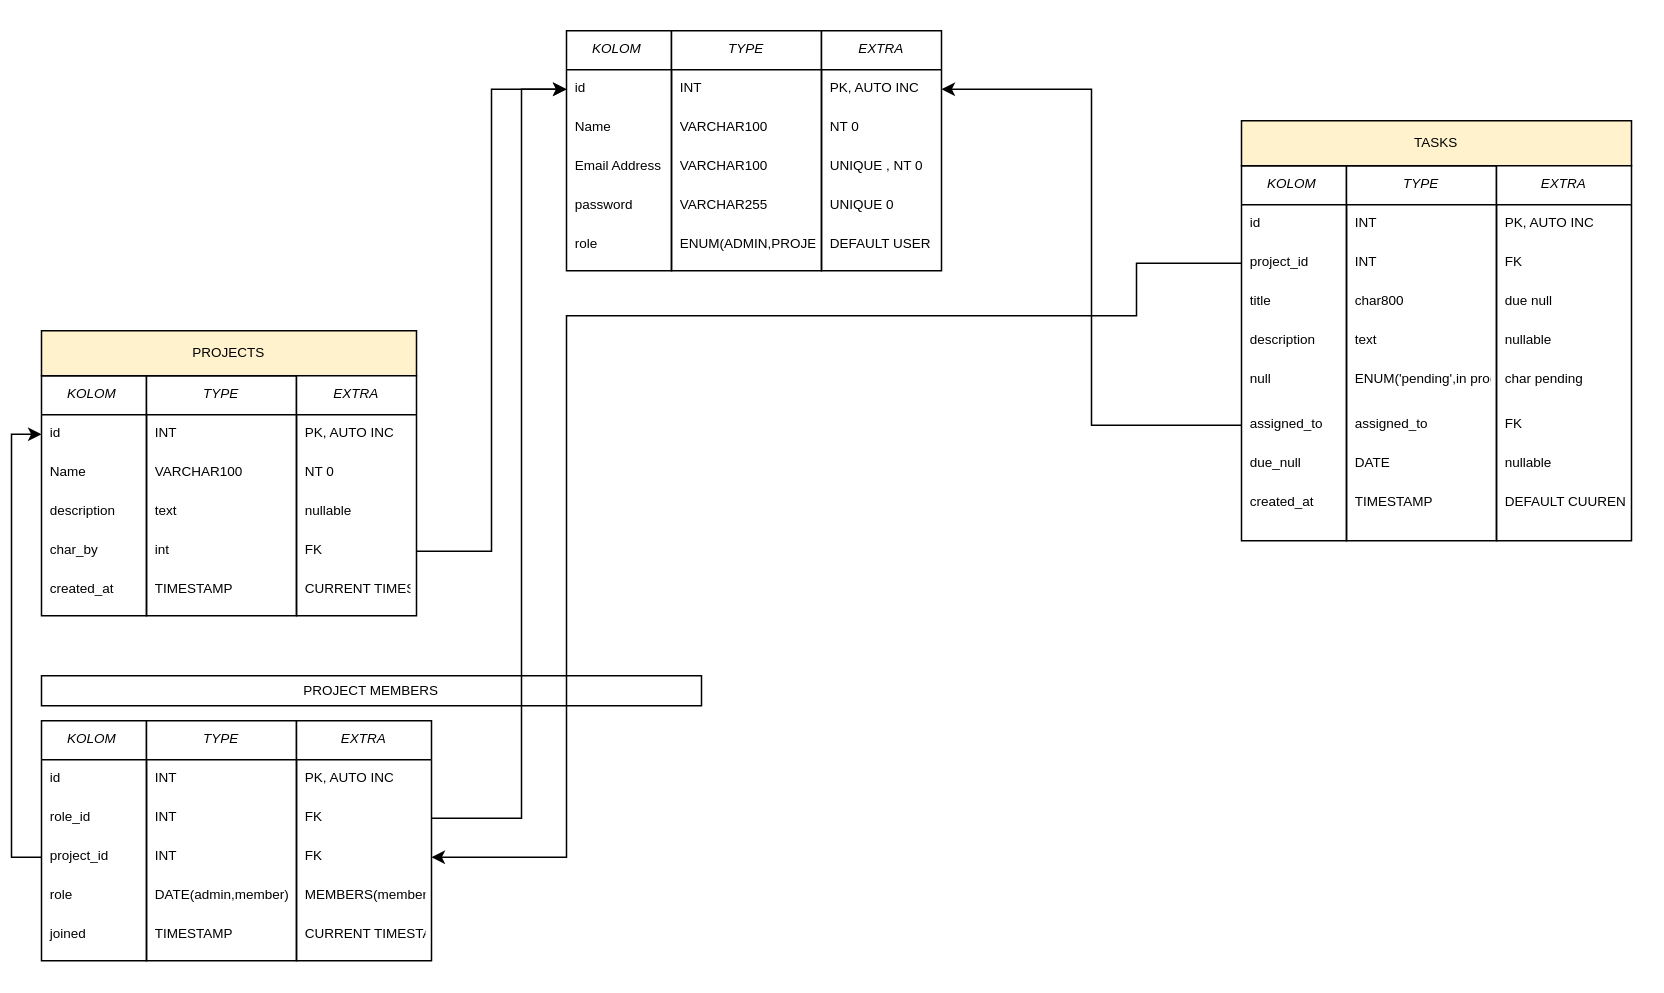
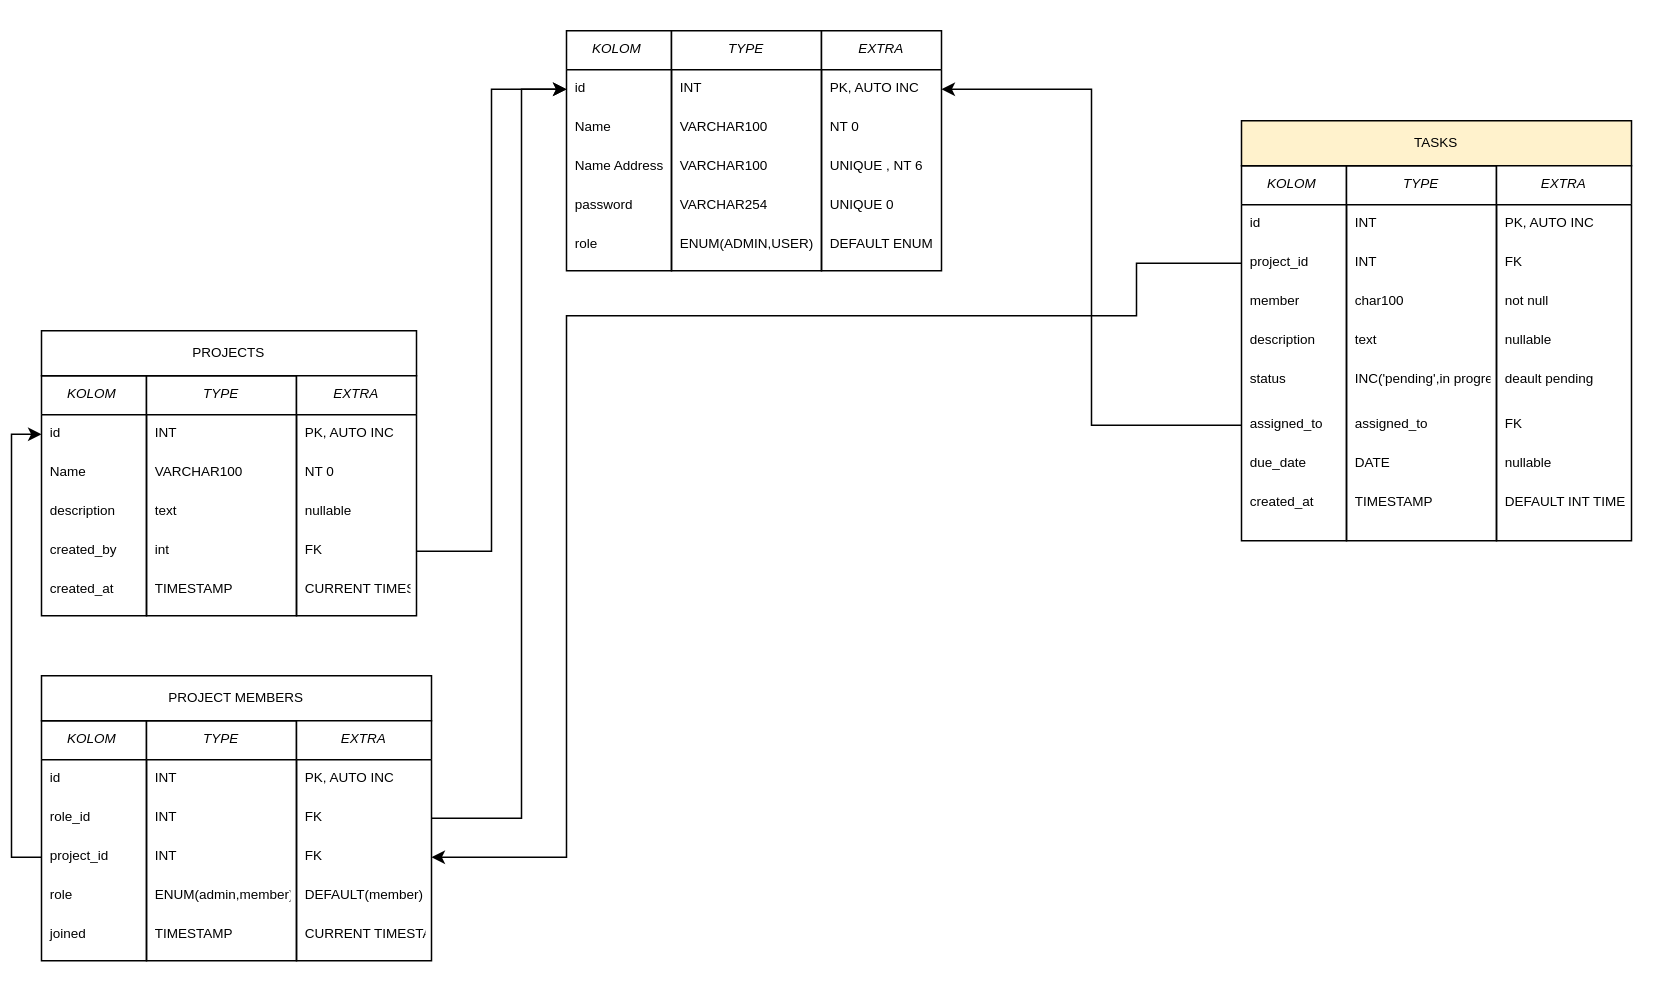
node "Email Address": label "Email Address" -> "Name Address"
node "UNIQUE , NT 0": label "UNIQUE , NT 0" -> "UNIQUE , NT 6"
node "VARCHAR255": label "VARCHAR255" -> "VARCHAR254"
node "ENUM(ADMIN,PROJECTS)": label "ENUM(ADMIN,PROJECTS)" -> "ENUM(ADMIN,USER)"
node "DEFAULT USER": label "DEFAULT USER" -> "DEFAULT ENUM"
node "title": label "title" -> "member"
node "char800": label "char800" -> "char100"
node "due null": label "due null" -> "not null"
node "PROJECTS": fillcolor #fff2cc -> #ffffff
node "null": label "null" -> "status"
node "ENUM('pending',in progres)": label "ENUM('pending',in progres)" -> "INC('pending',in progres)"
node "char pending": label "char pending" -> "deault pending"
node "due_null": label "due_null" -> "due_date"
node "DEFAULT CUURENT TIMESTAMP": label "DEFAULT CUURENT TIMESTAMP" -> "DEFAULT INT TIMESTAMP"
node "char_by": label "char_by" -> "created_by"
node "PROJECT MEMBERS": size 660x30 -> 390x45
node "DATE(admin,member)": label "DATE(admin,member)" -> "ENUM(admin,member)"
node "MEMBERS(member)": label "MEMBERS(member)" -> "DEFAULT(member)"
